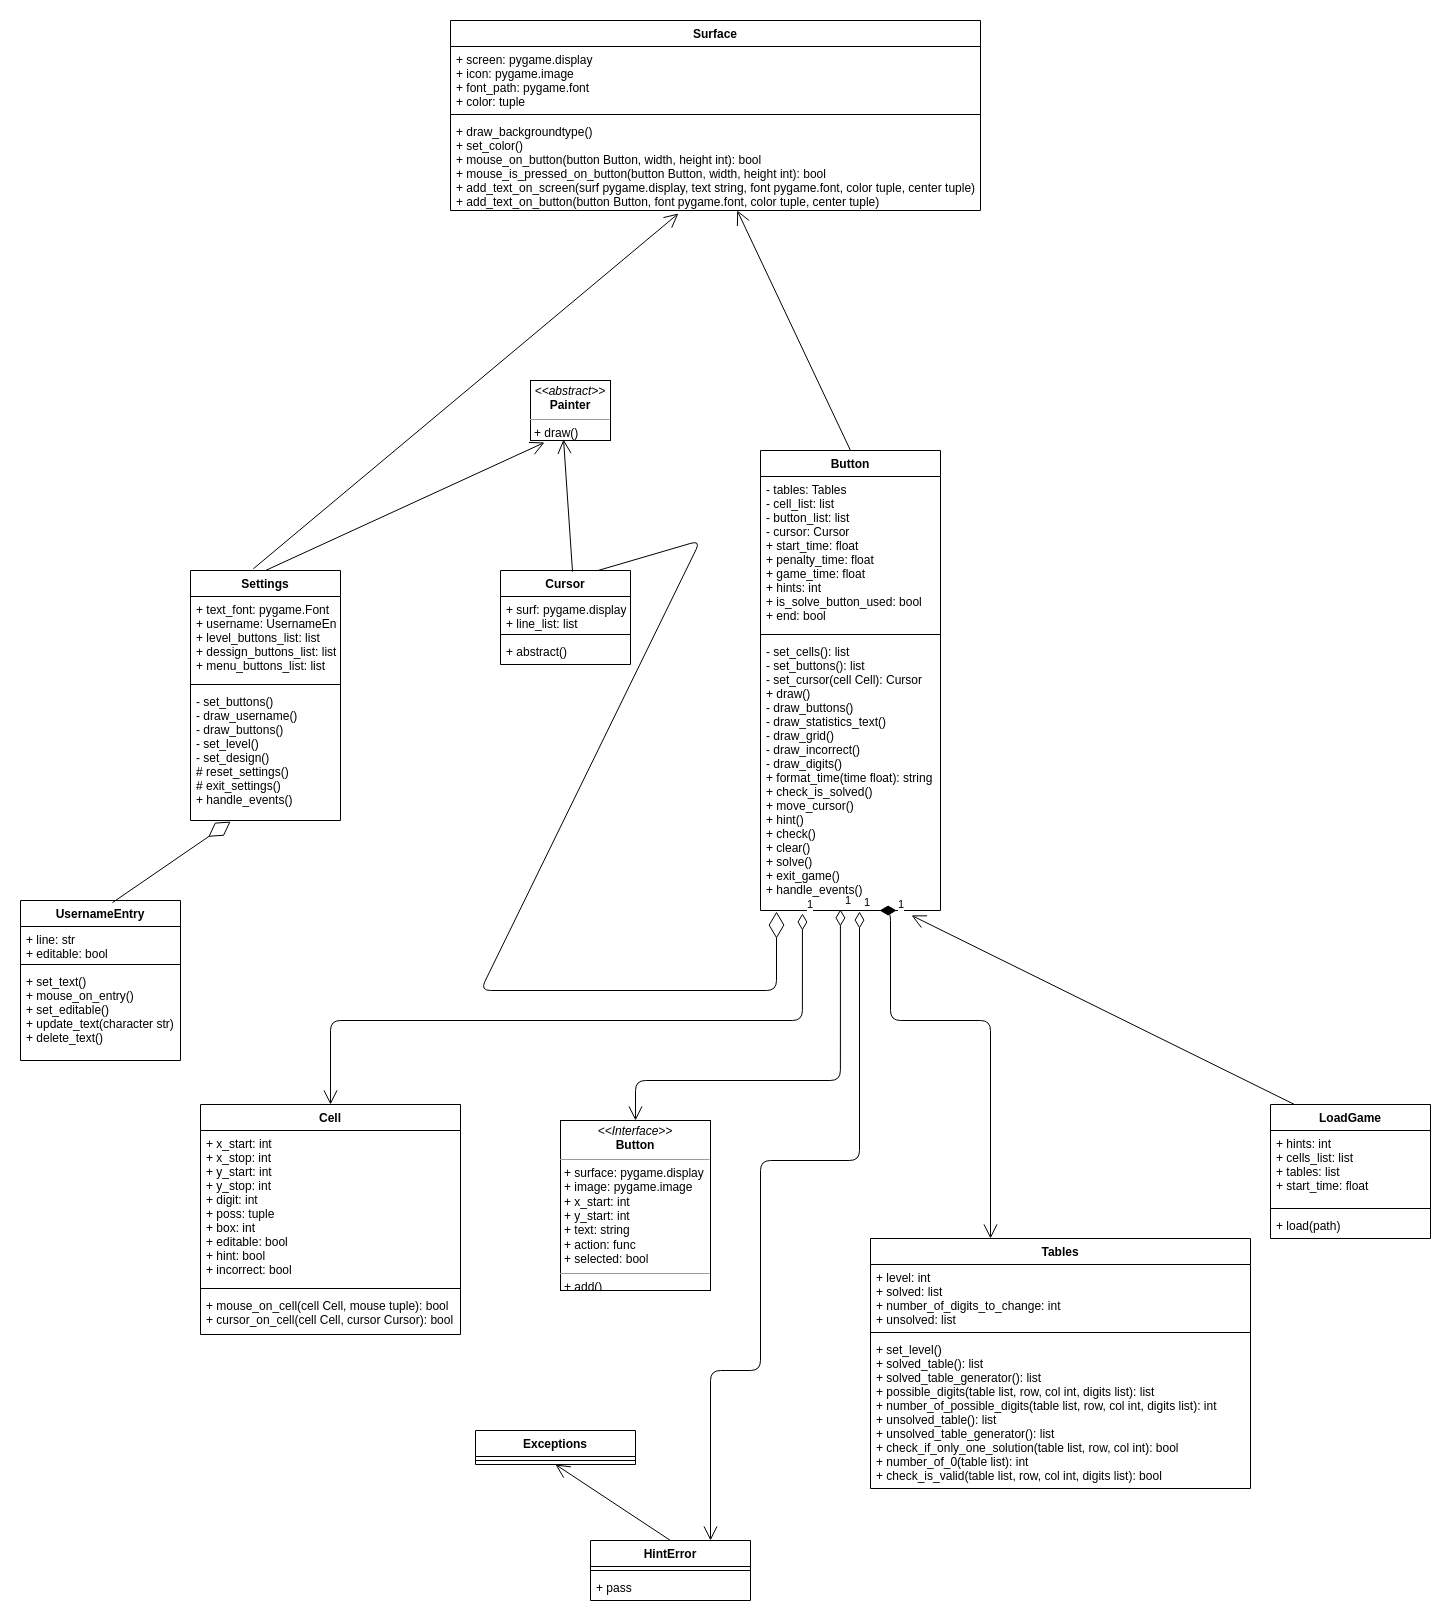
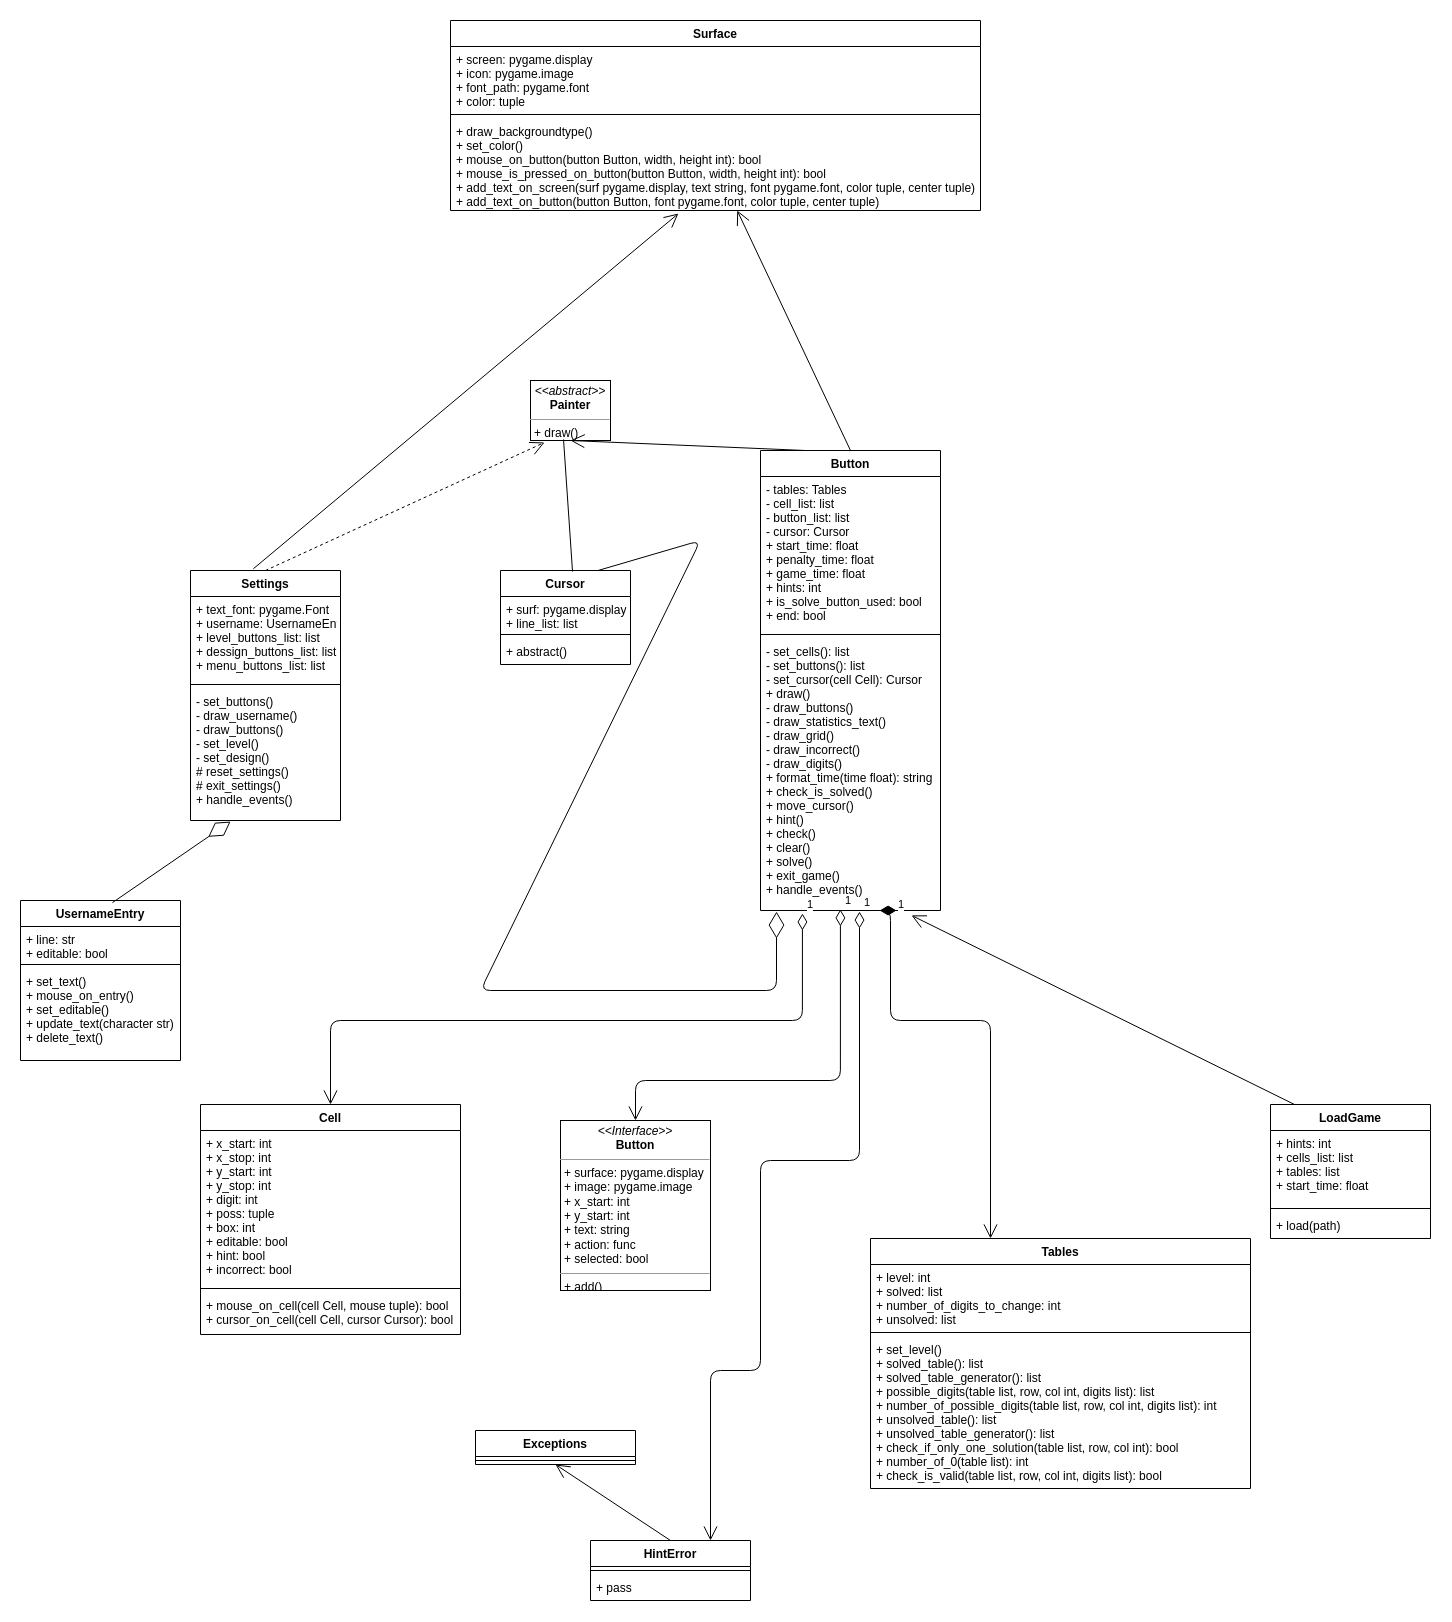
edge "Cursor" -> "<<abstract>> Painter + draw()": arrowhead open -> none
edge "Button" -> "<<abstract>> Painter + draw()": added
edge "Settings" -> "<<abstract>> Painter + draw()": style solid -> dashed
